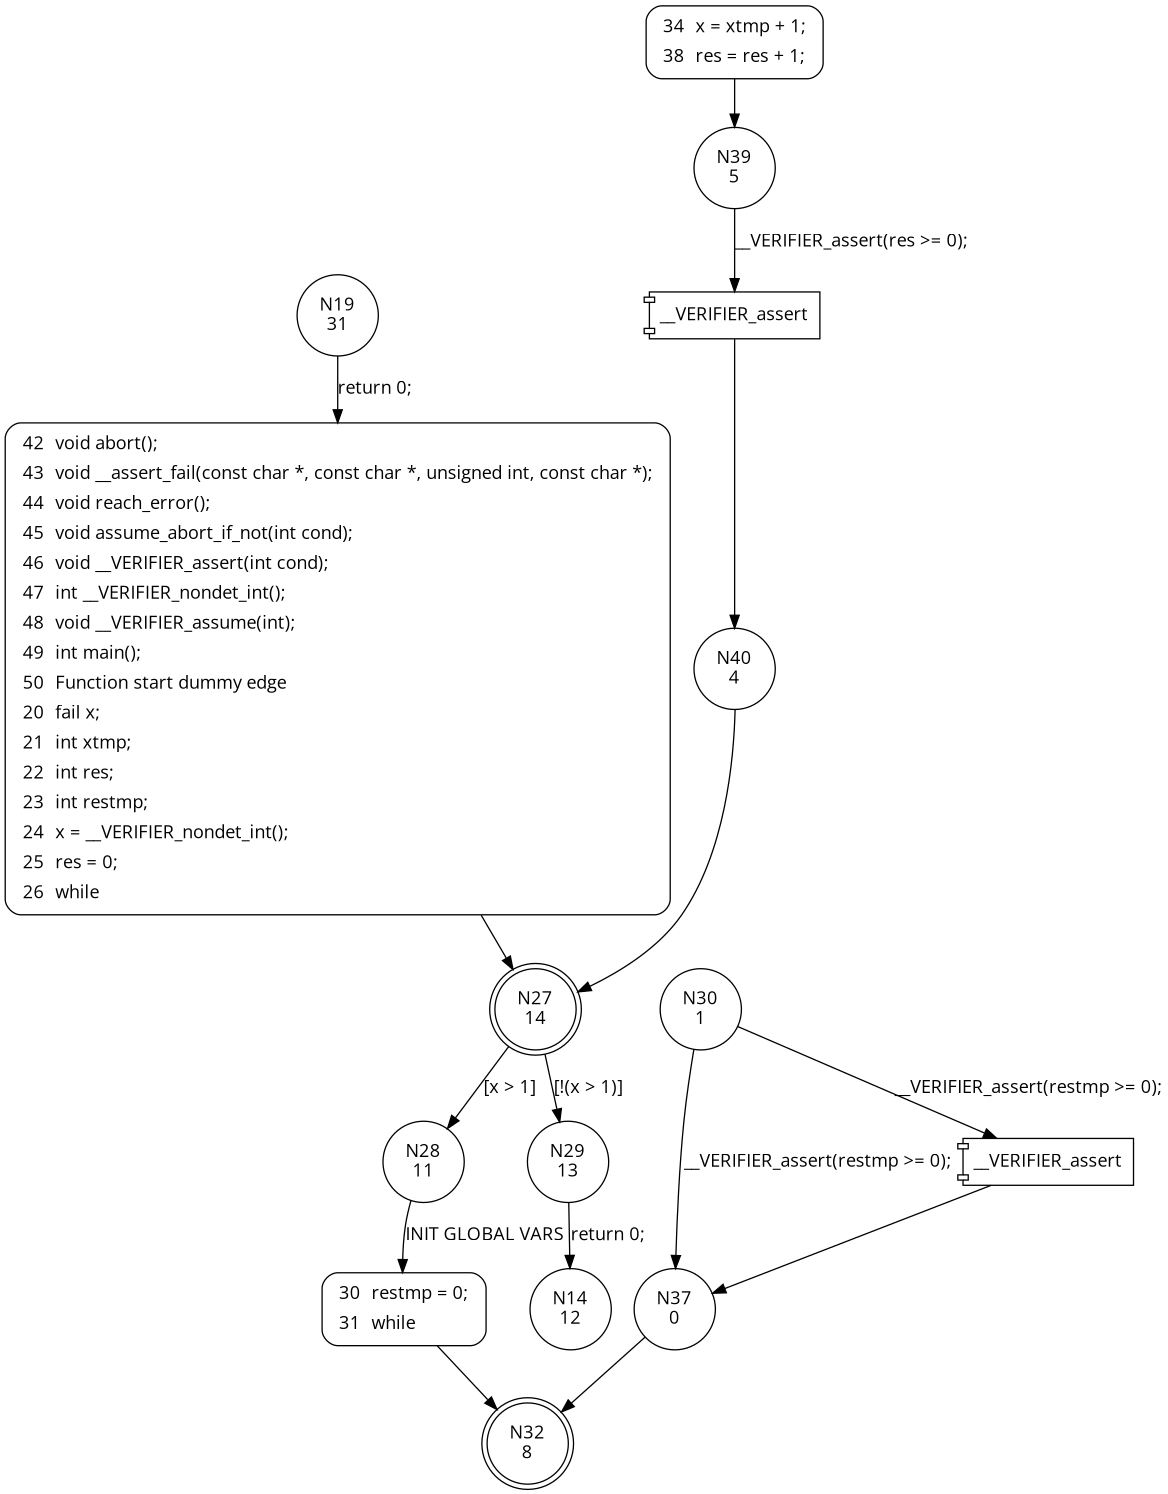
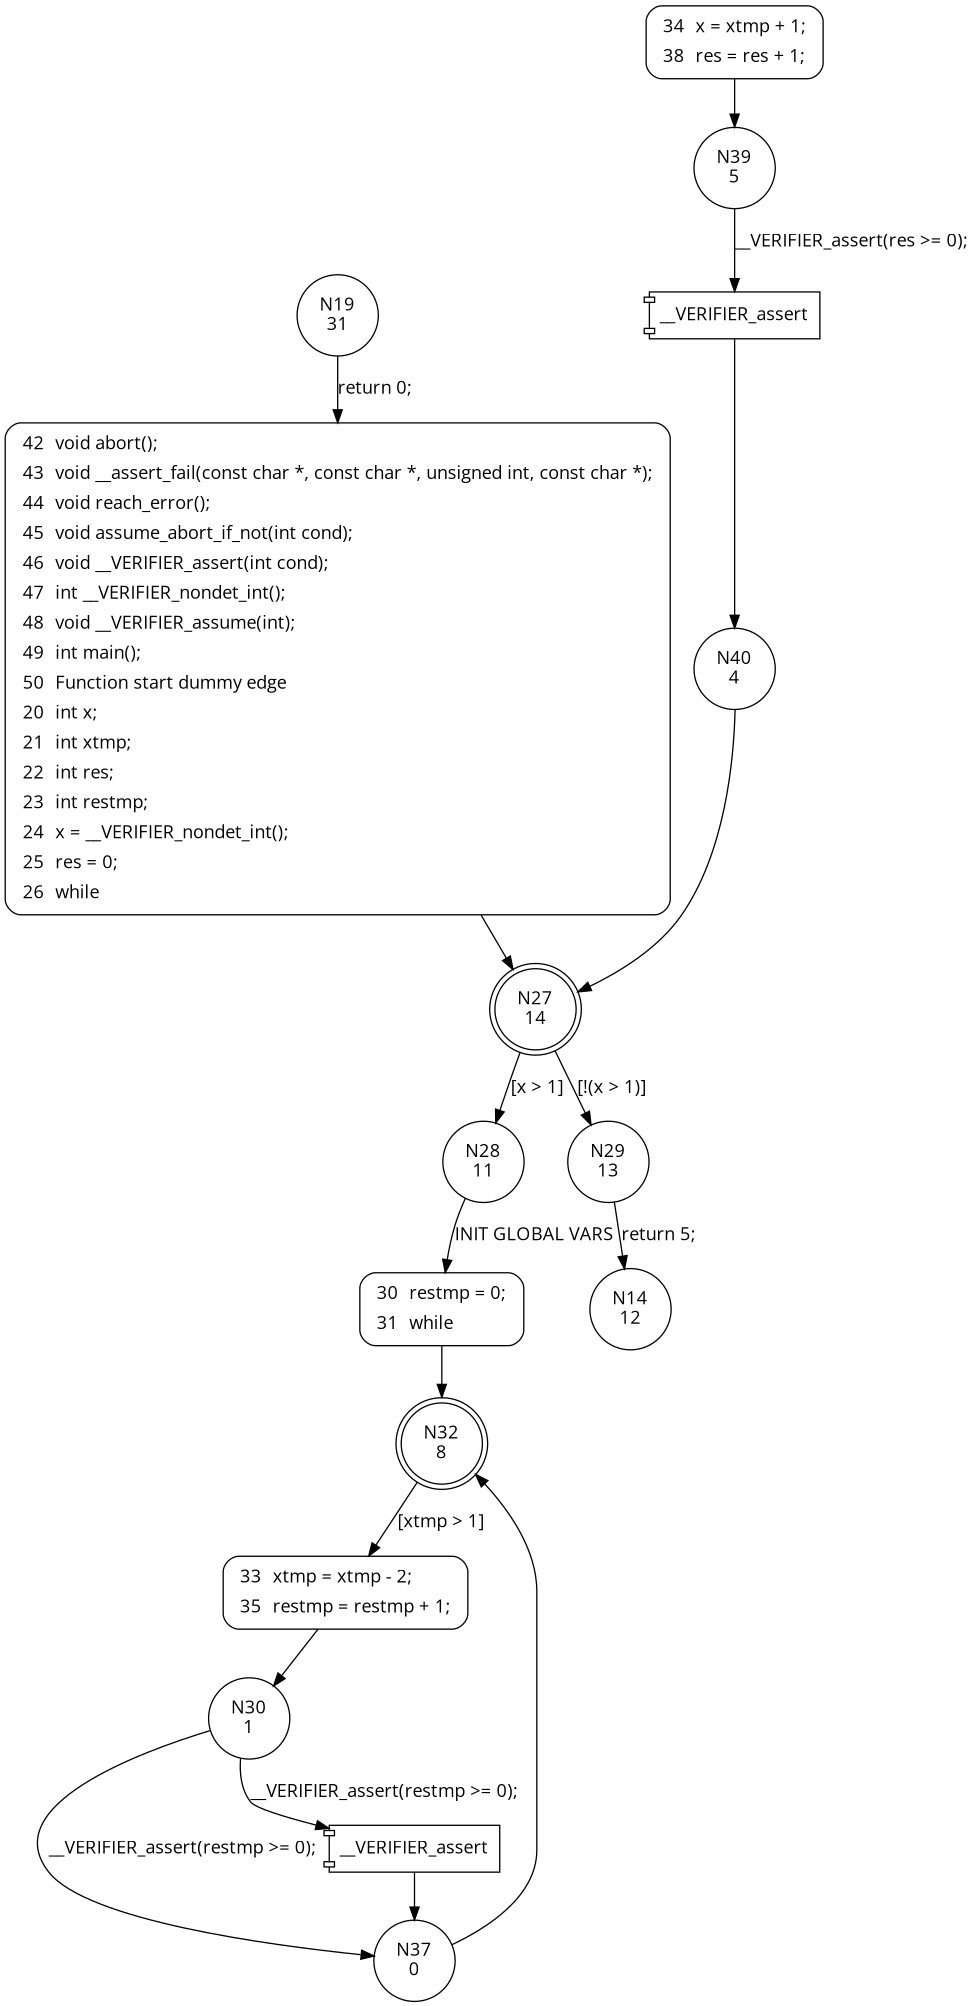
node "42": text "fail x;" -> "int x;"
edge "N29 13" -> "N14 12": label "return 0;" -> "return 5;"
node "33": added
